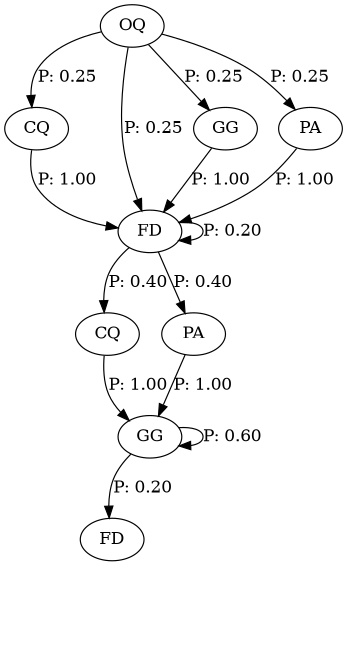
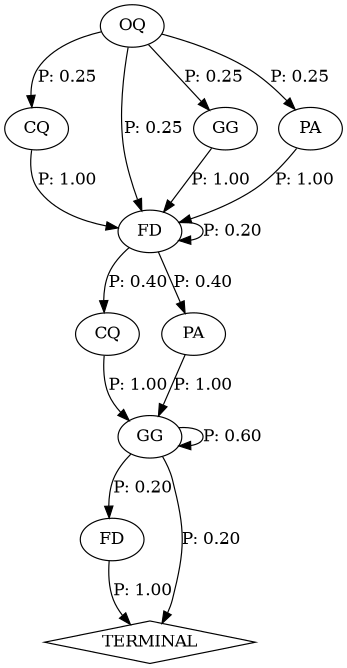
node "TERMINAL": added
